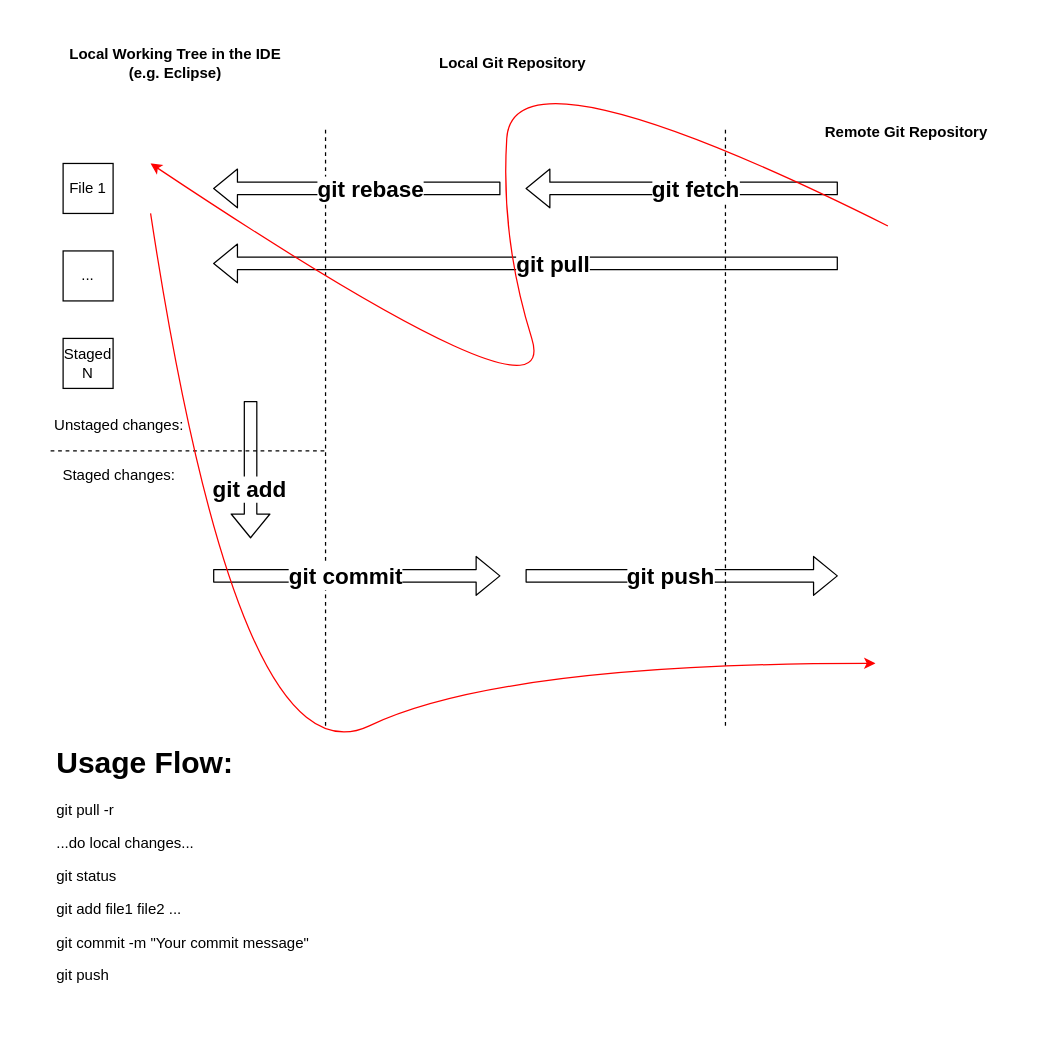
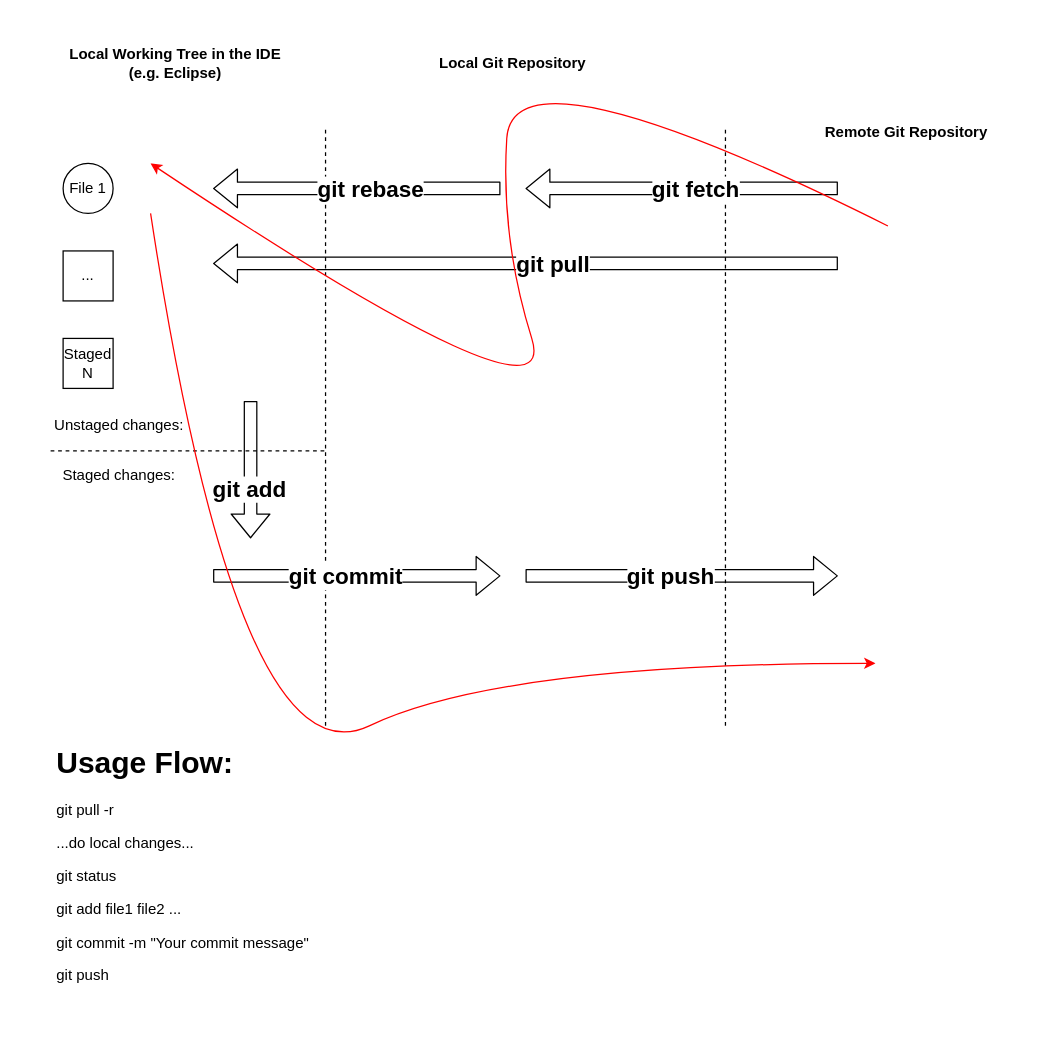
node "File 1": shape rectangle -> ellipse
